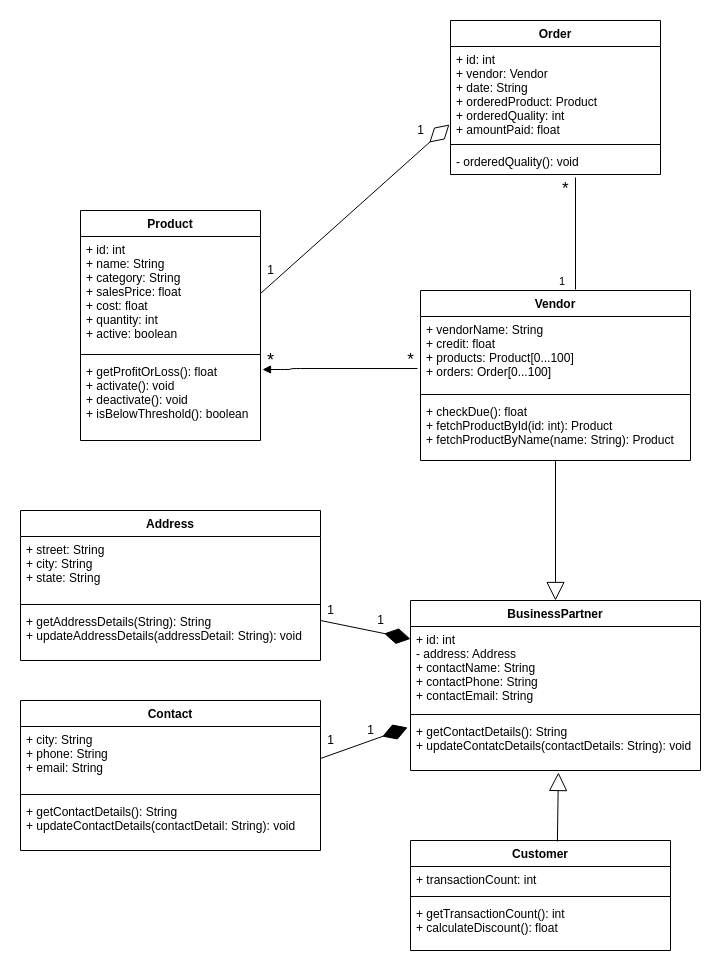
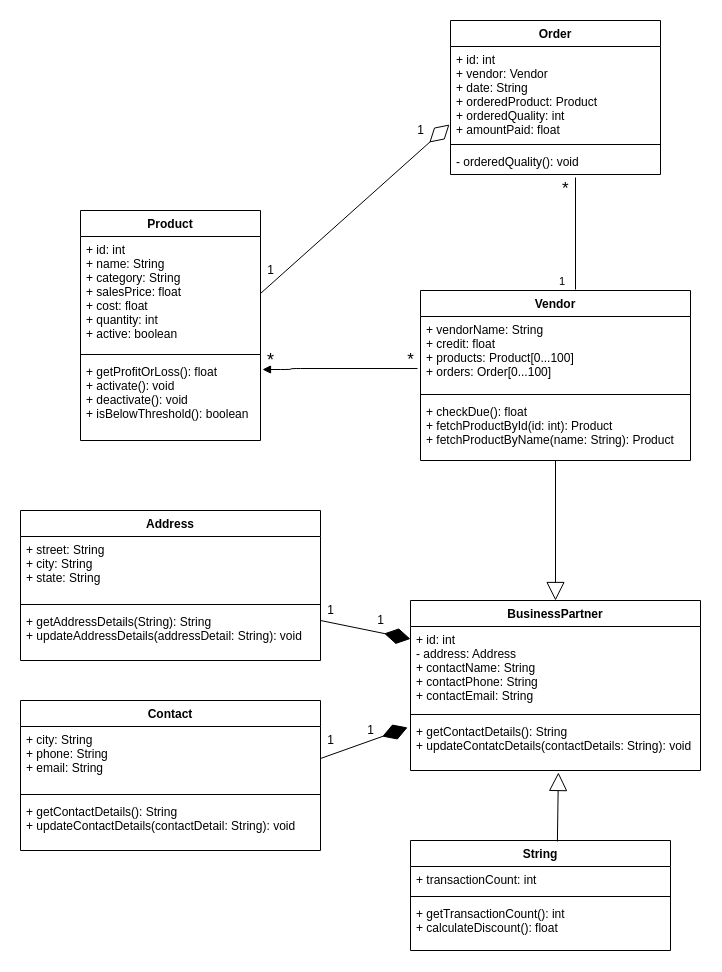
node "Customer": label "Customer" -> "String"
